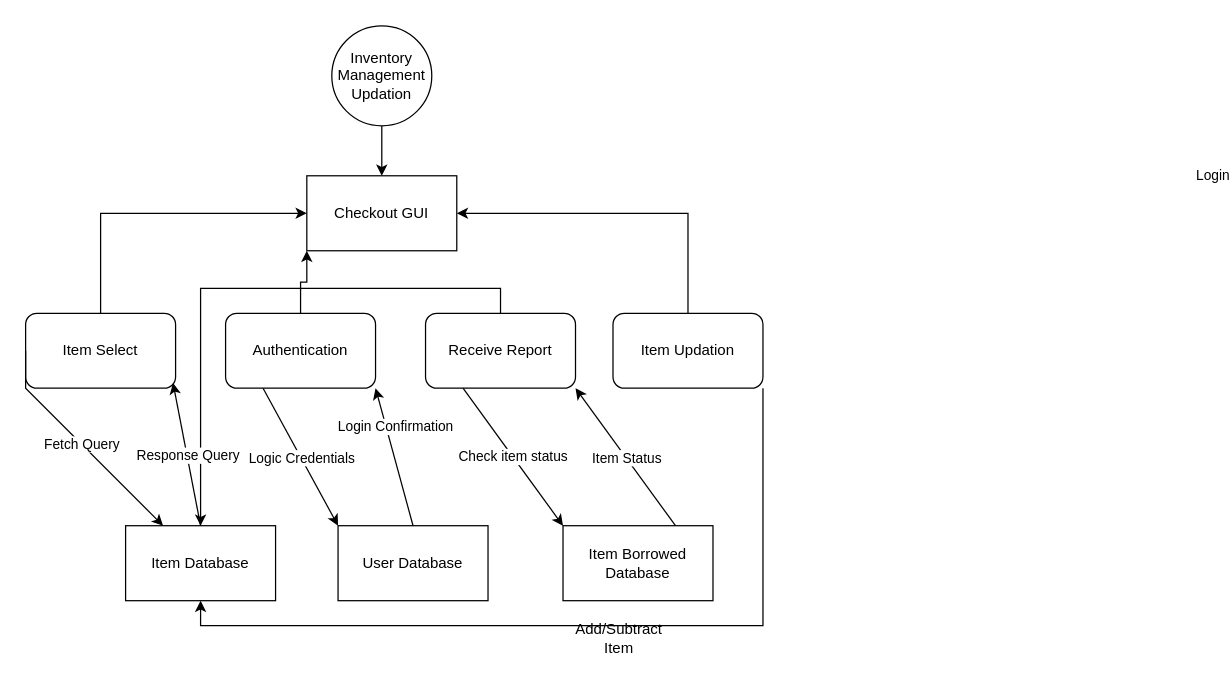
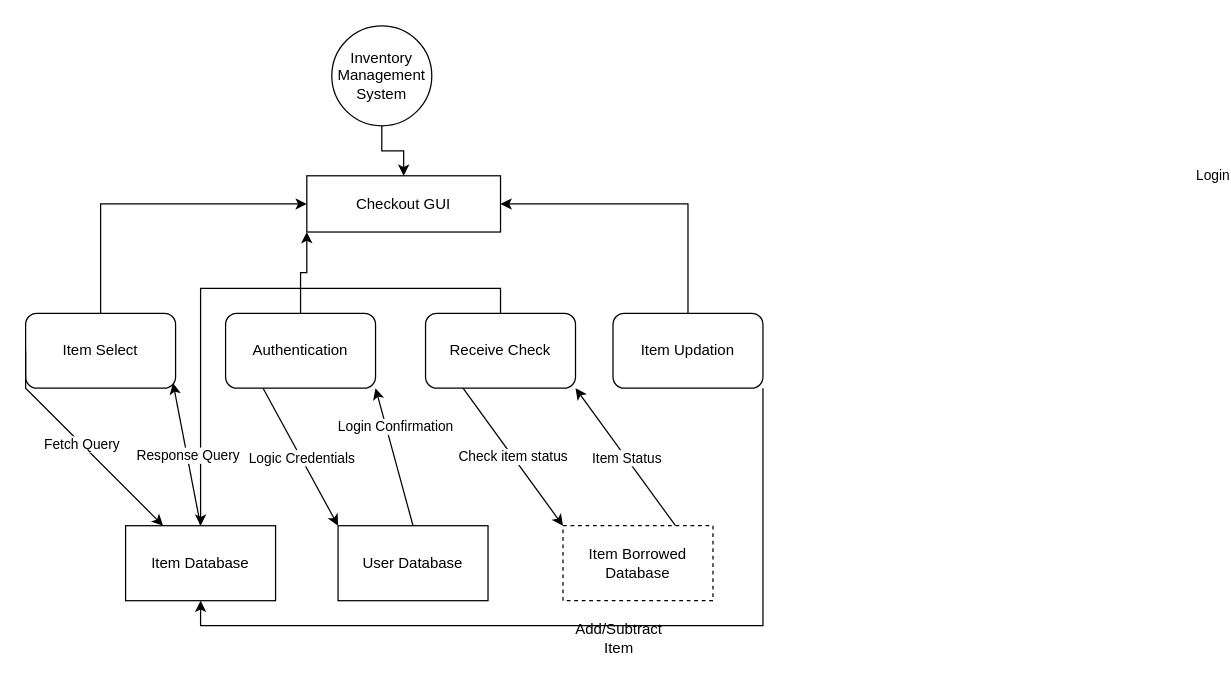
node "Inventory Management Updation": label "Inventory Management Updation" -> "Inventory Management System"
node "Checkout GUI": size 150x75 -> 194x56
node "Receive Report": label "Receive Report" -> "Receive Check"
node "Item Borrowed Database": style solid -> dashed
